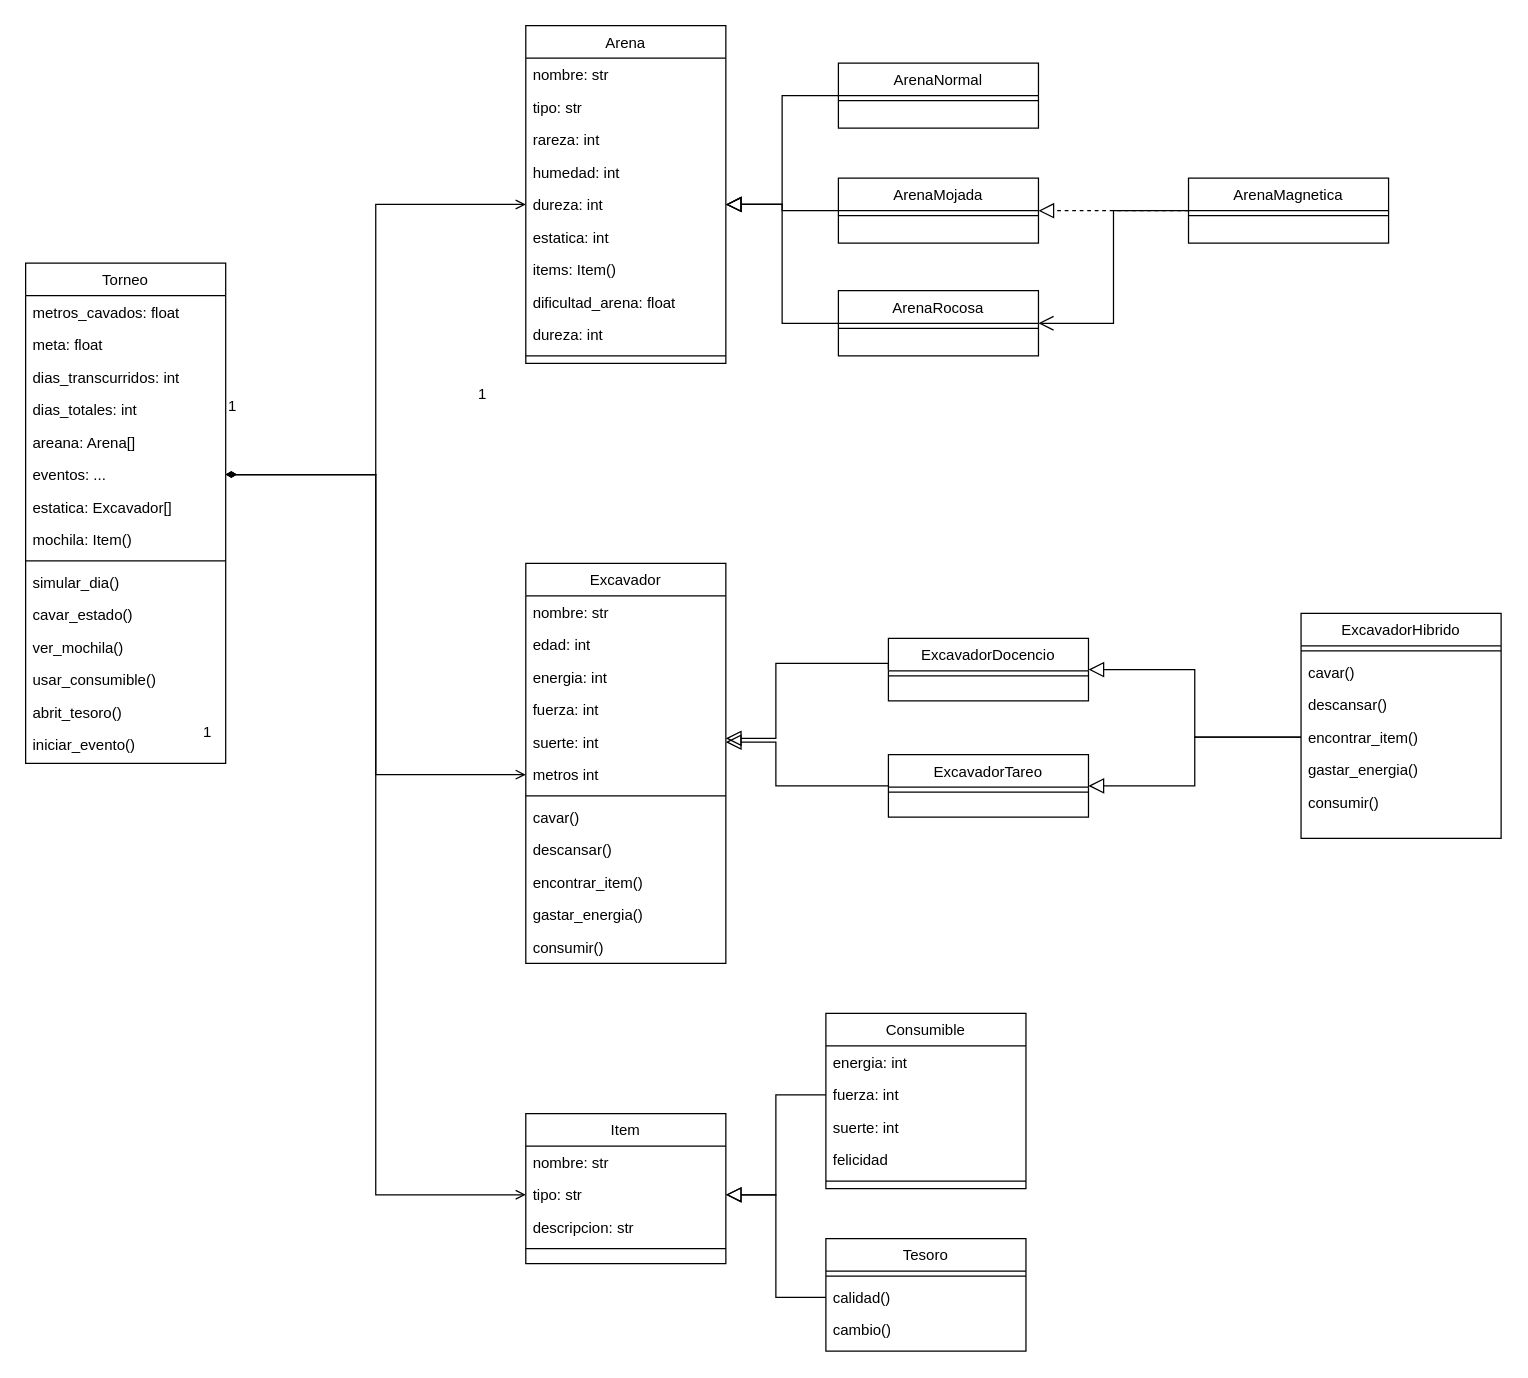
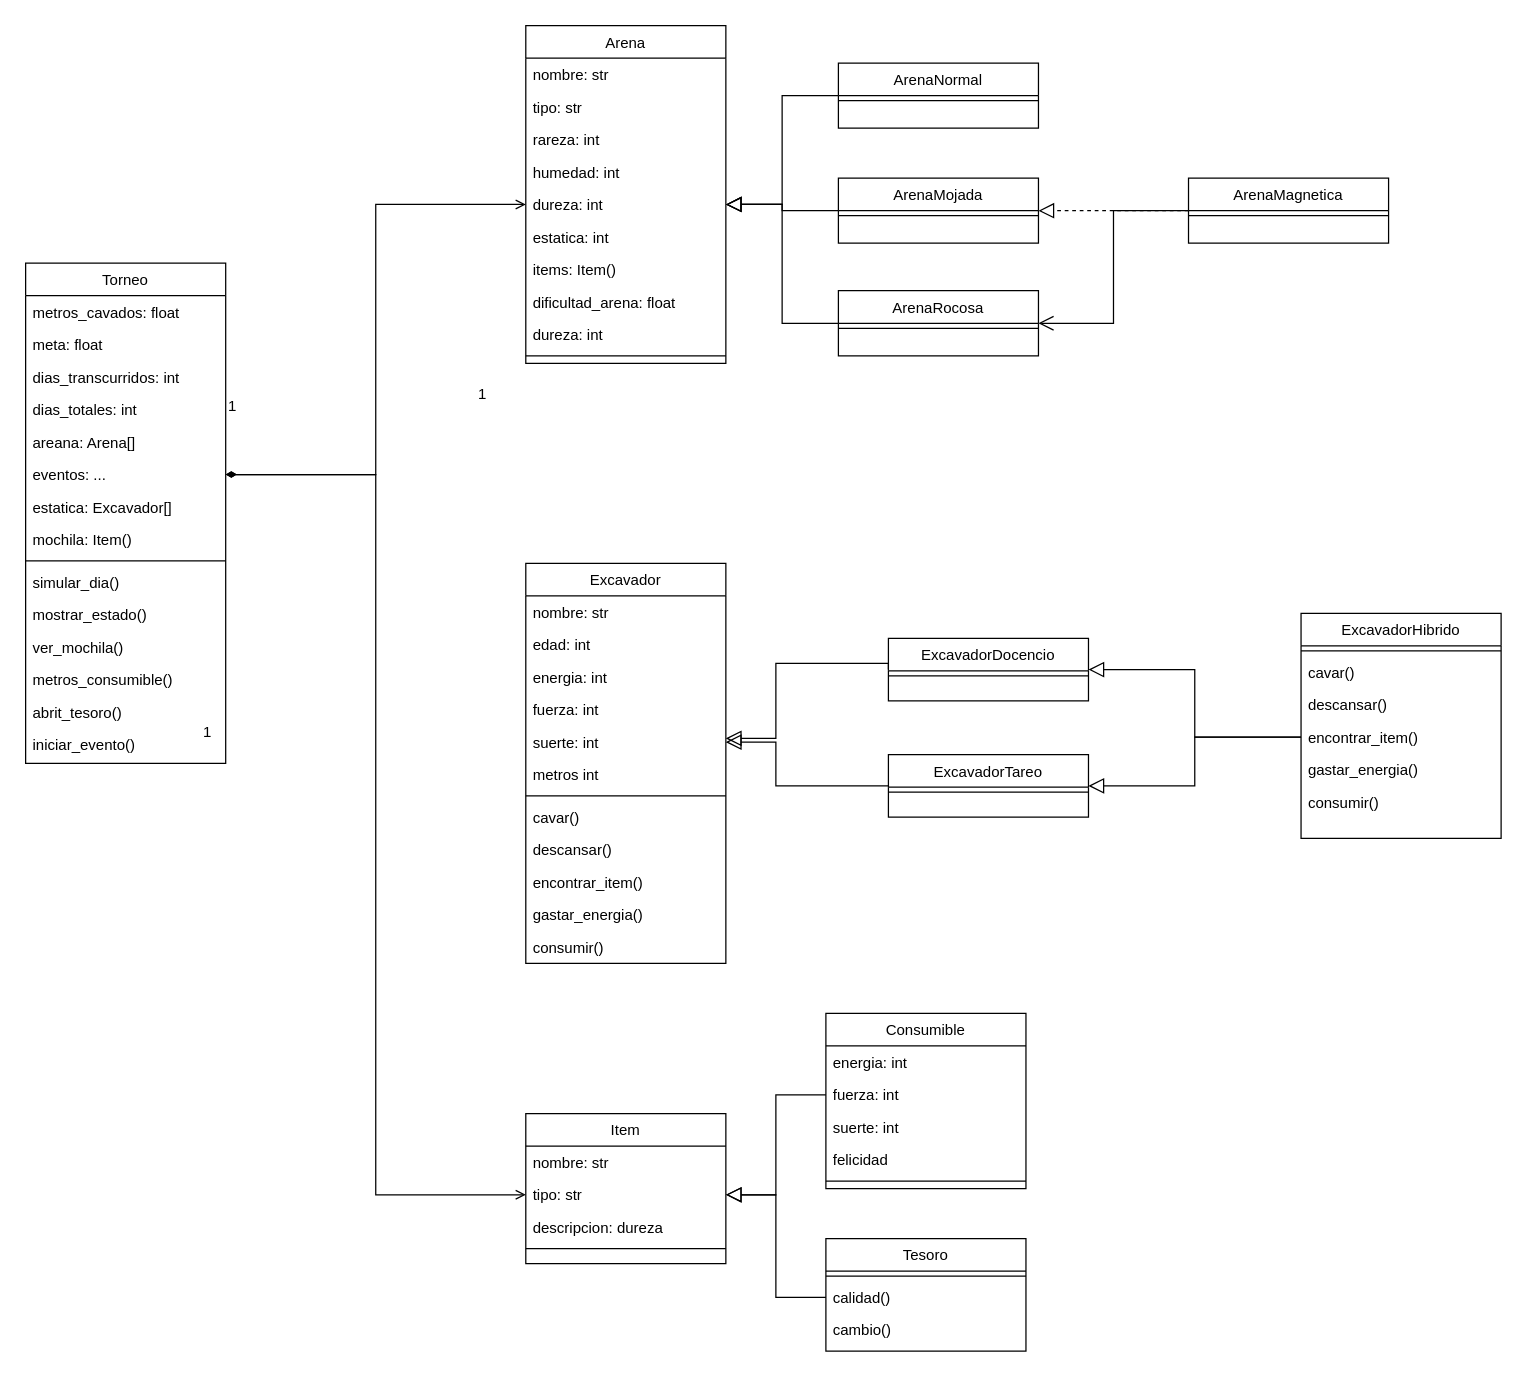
node "cavar_estado()": label "cavar_estado()" -> "mostrar_estado()"
node "usar_consumible()": label "usar_consumible()" -> "metros_consumible()"
edge "eventos: ..." -- "metros int": removed
node "descripcion: str": label "descripcion: str" -> "descripcion: dureza"
